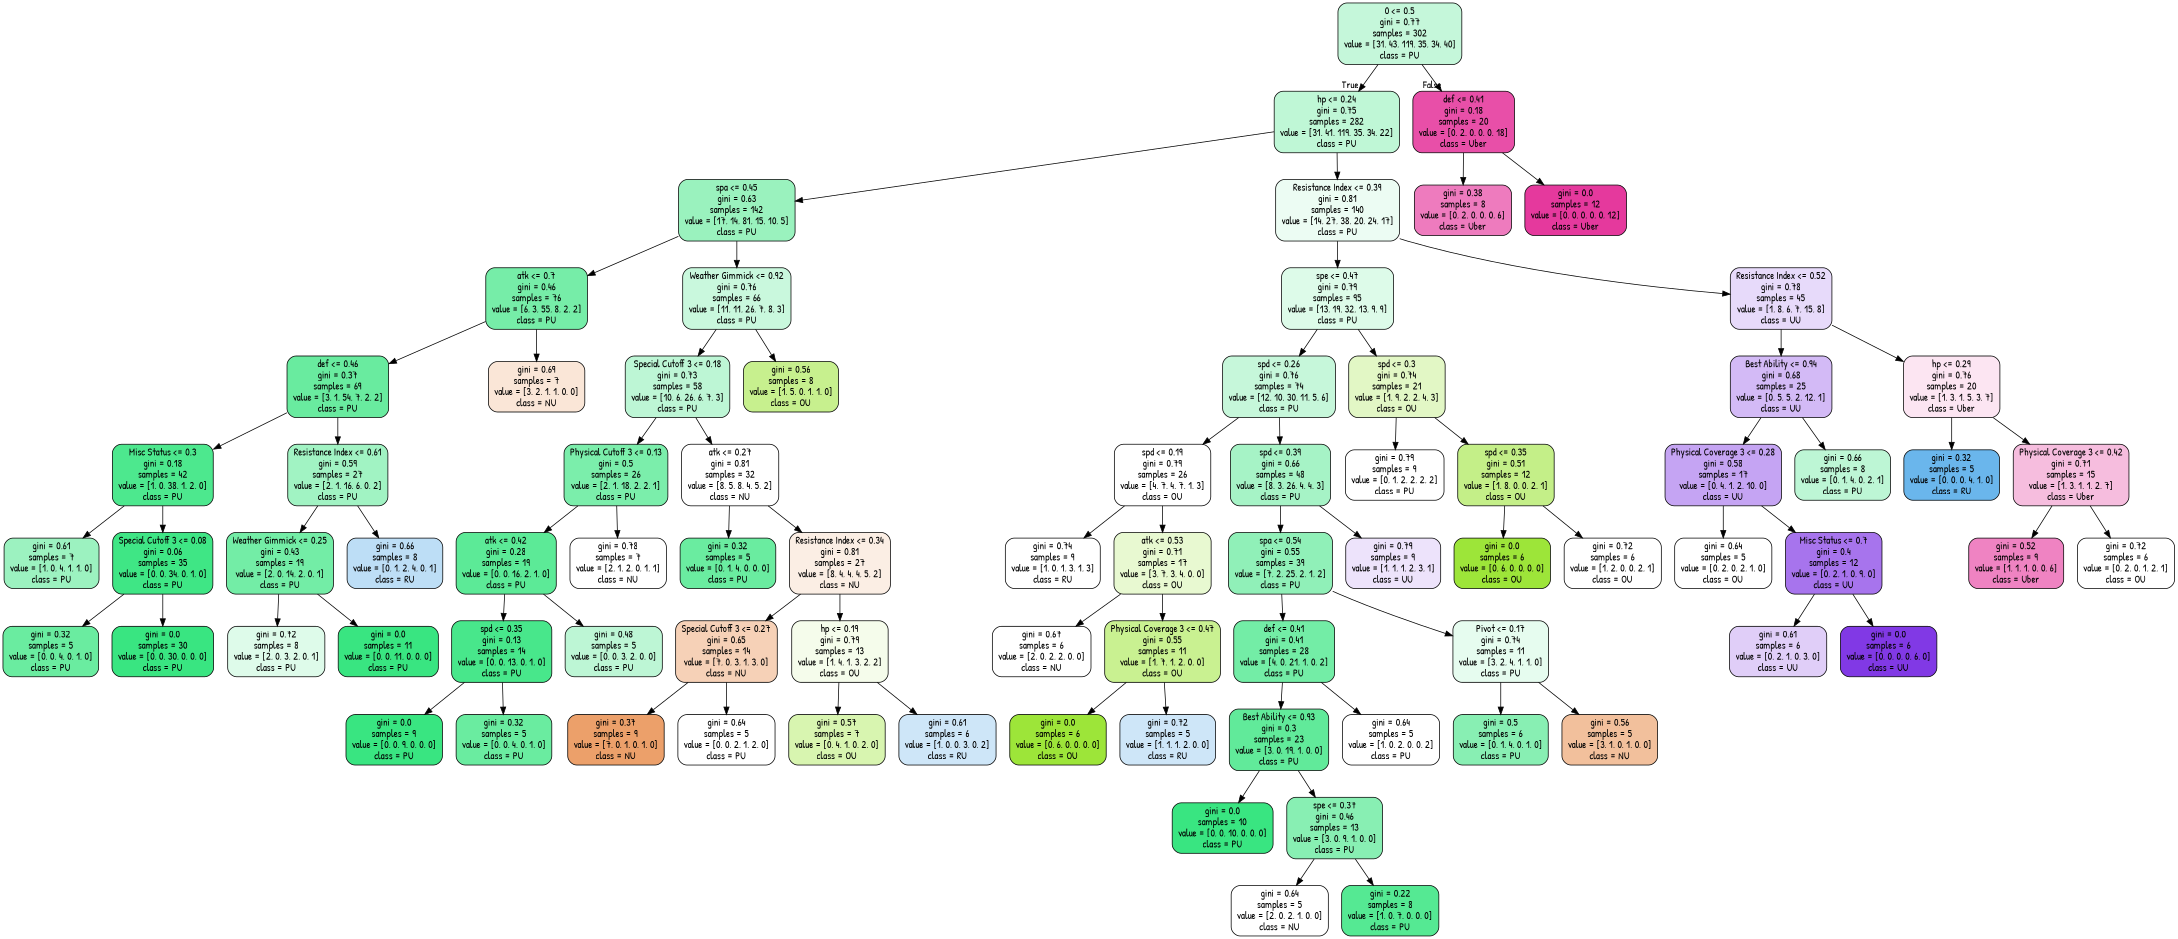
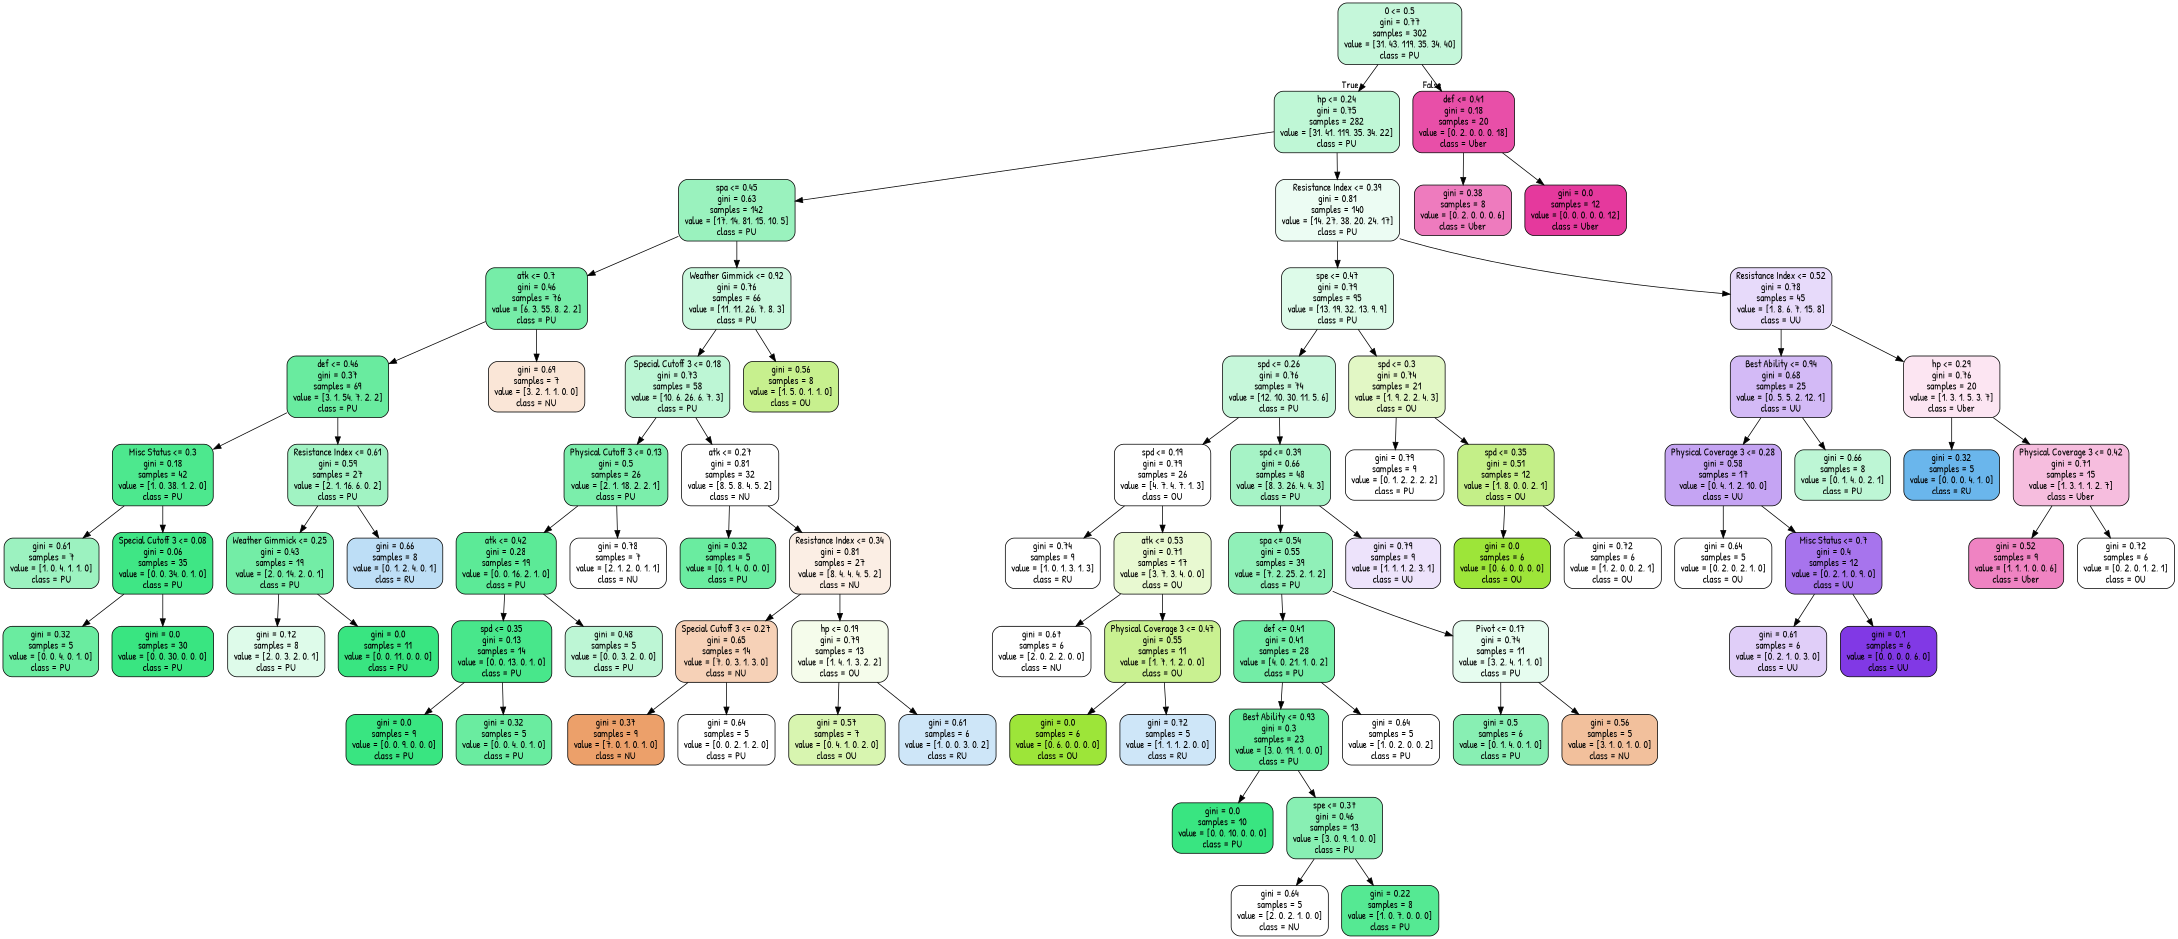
node "gini = 0.0 samples = 6 value = [0, 0, 0, 0, 6, 0] class = UU": label "gini = 0.0 samples = 6 value = [0, 0, 0, 0, 6, 0] class = UU" -> "gini = 0.1 samples = 6 value = [0, 0, 0, 0, 6, 0] class = UU"
